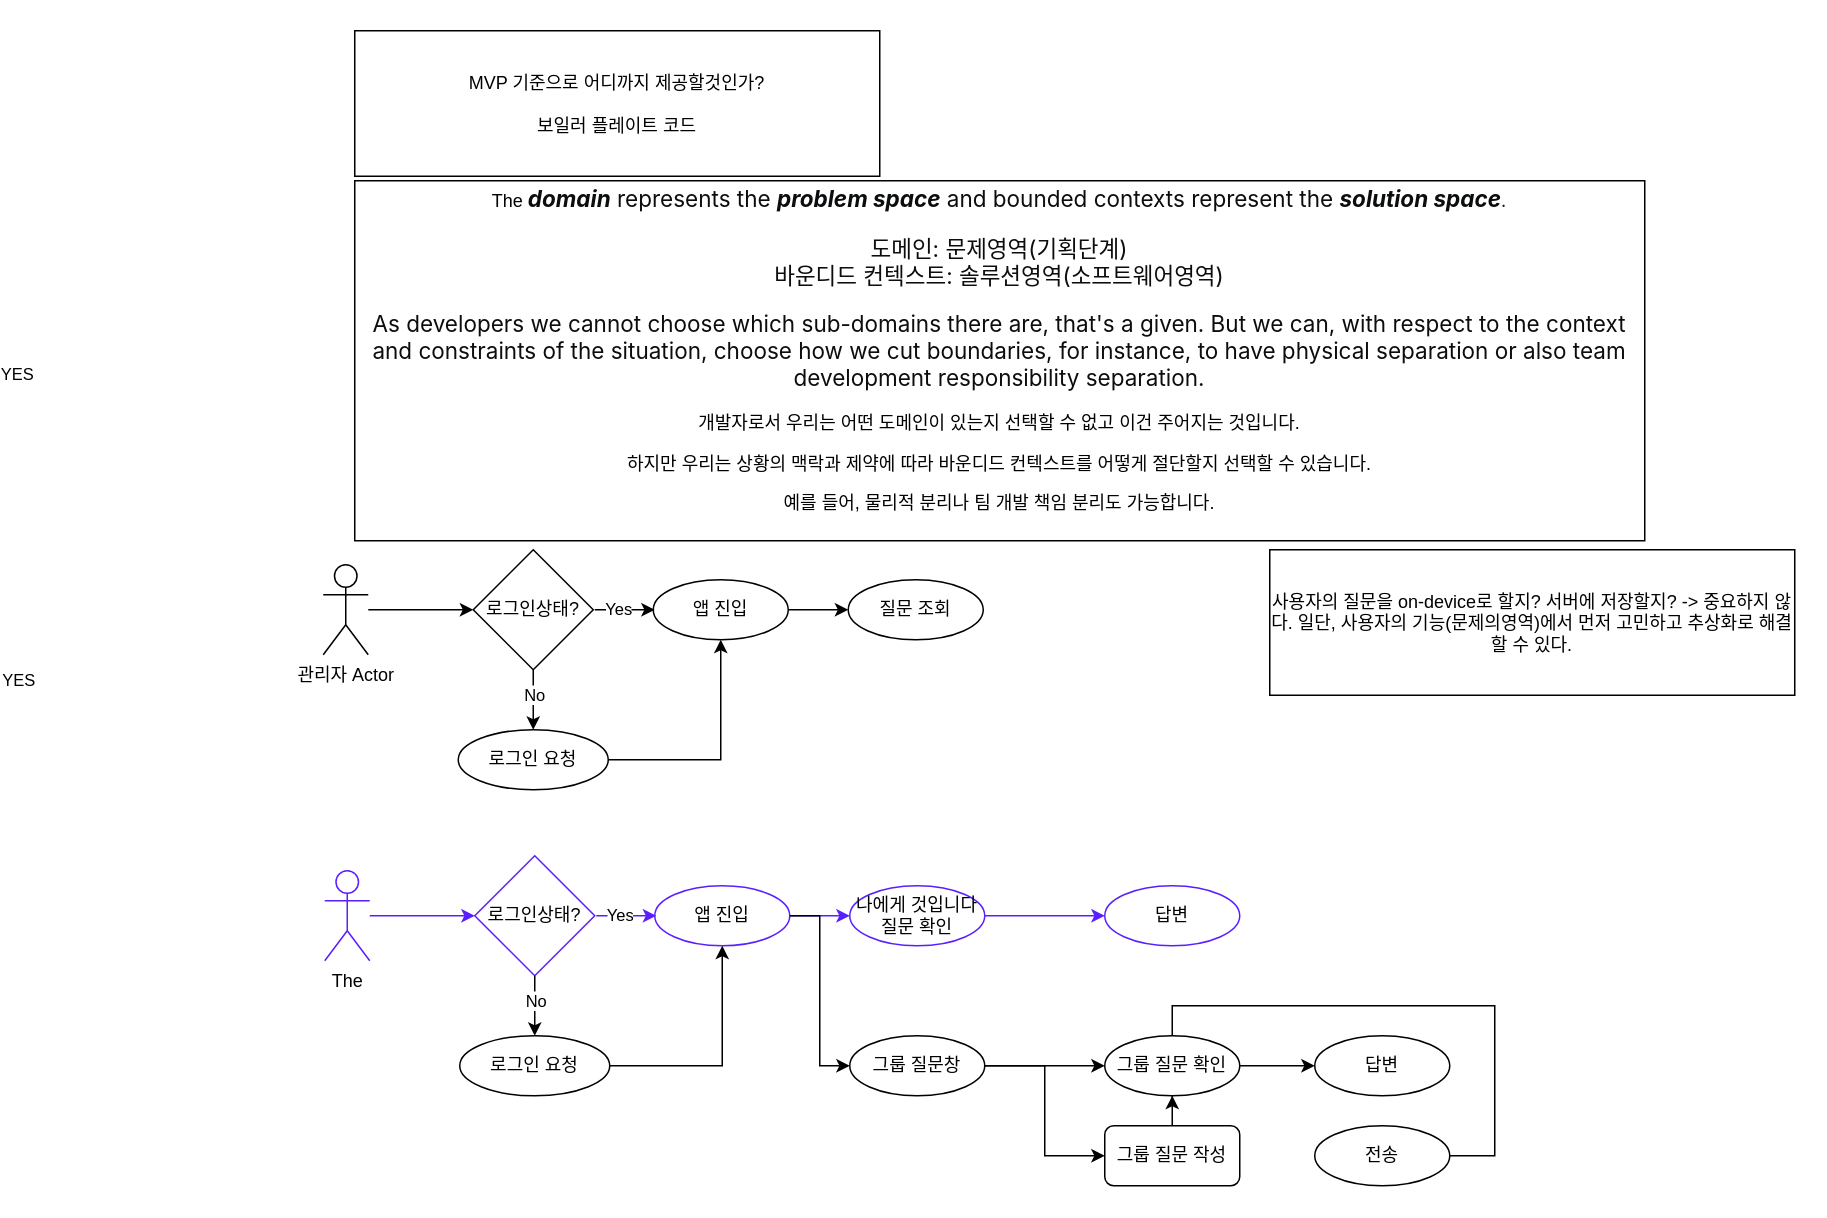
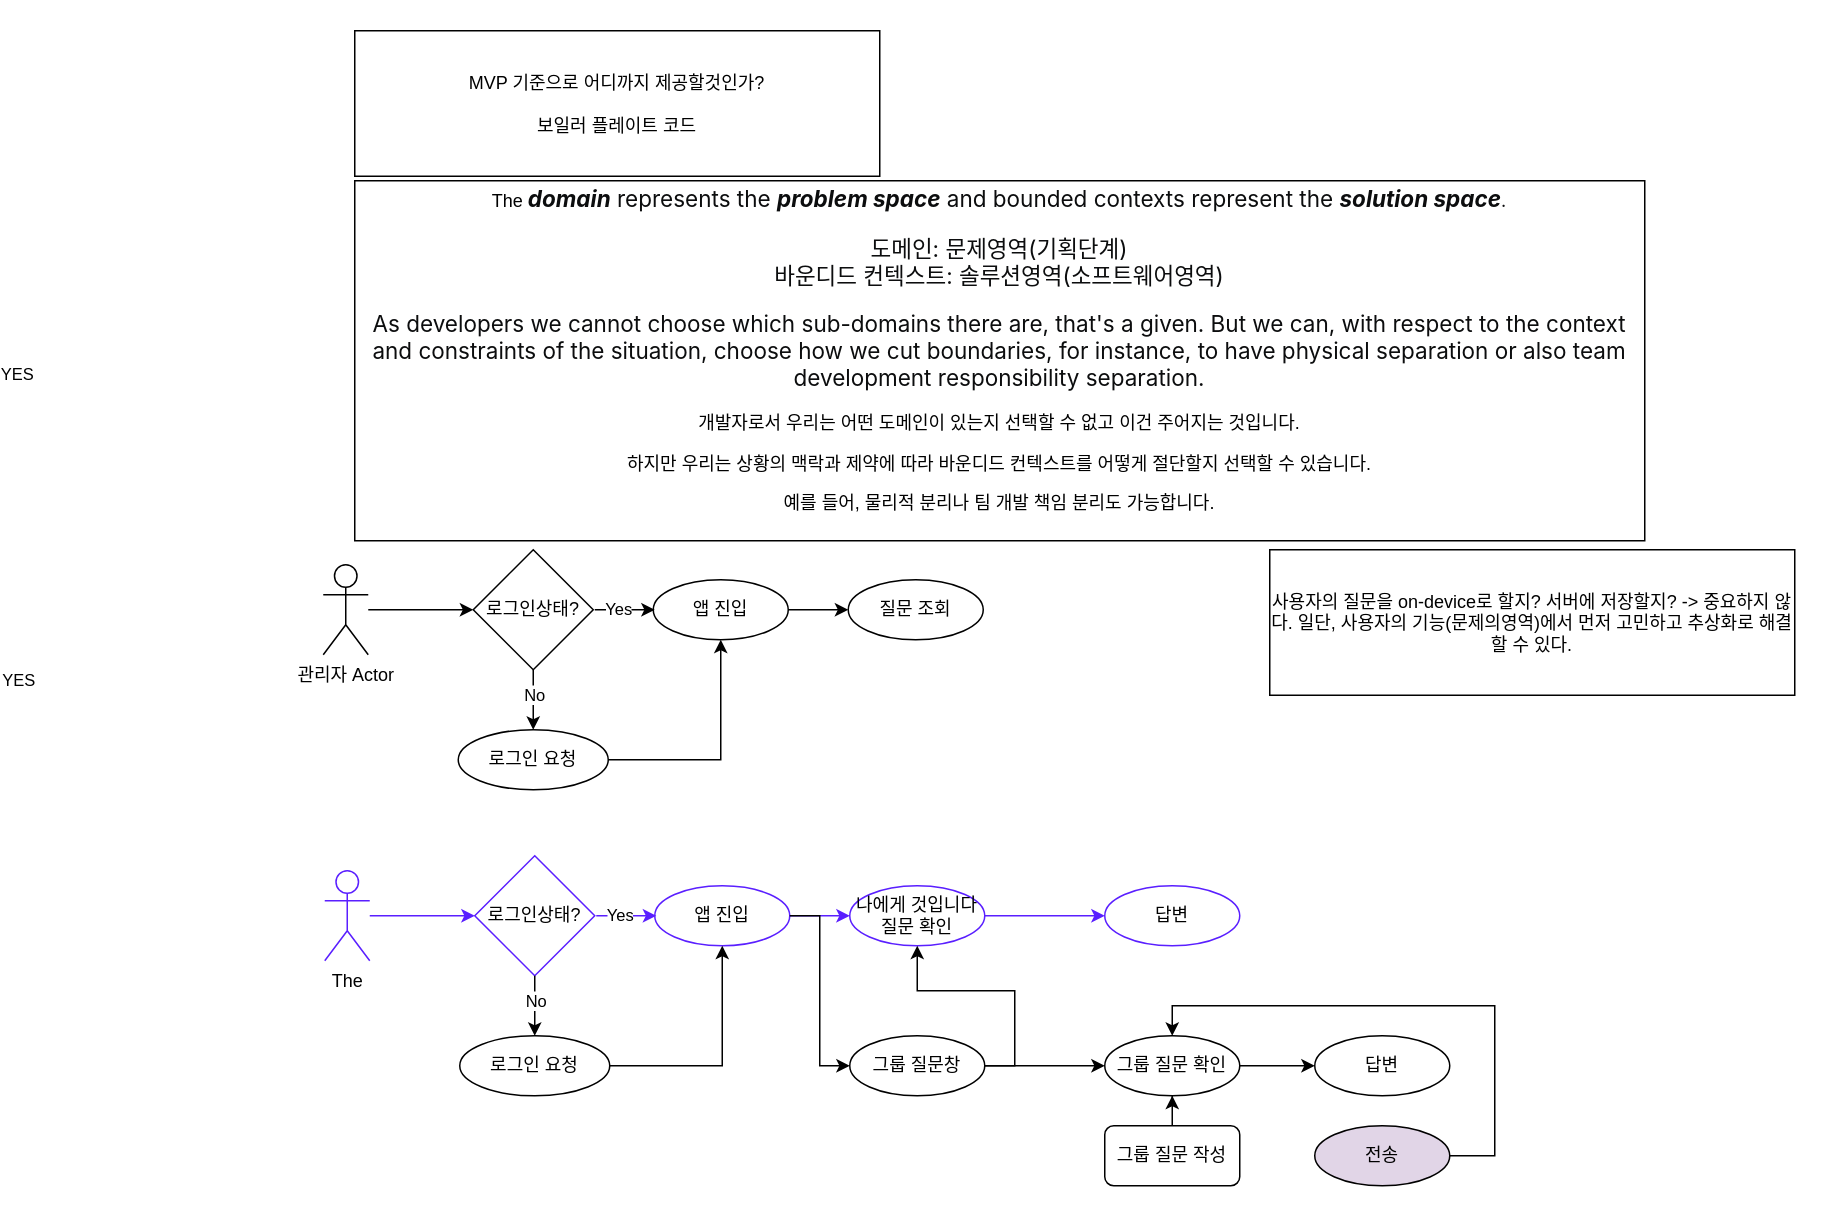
edge "그룹 질문 확인" -- "전송": arrowhead none -> classic
edge "그룹 질문창" -> "그룹 질문 작성": now "그룹 질문창" -> "나에게 것입니다 질문 확인"
node "전송": fillcolor #ffffff -> #e1d5e7
